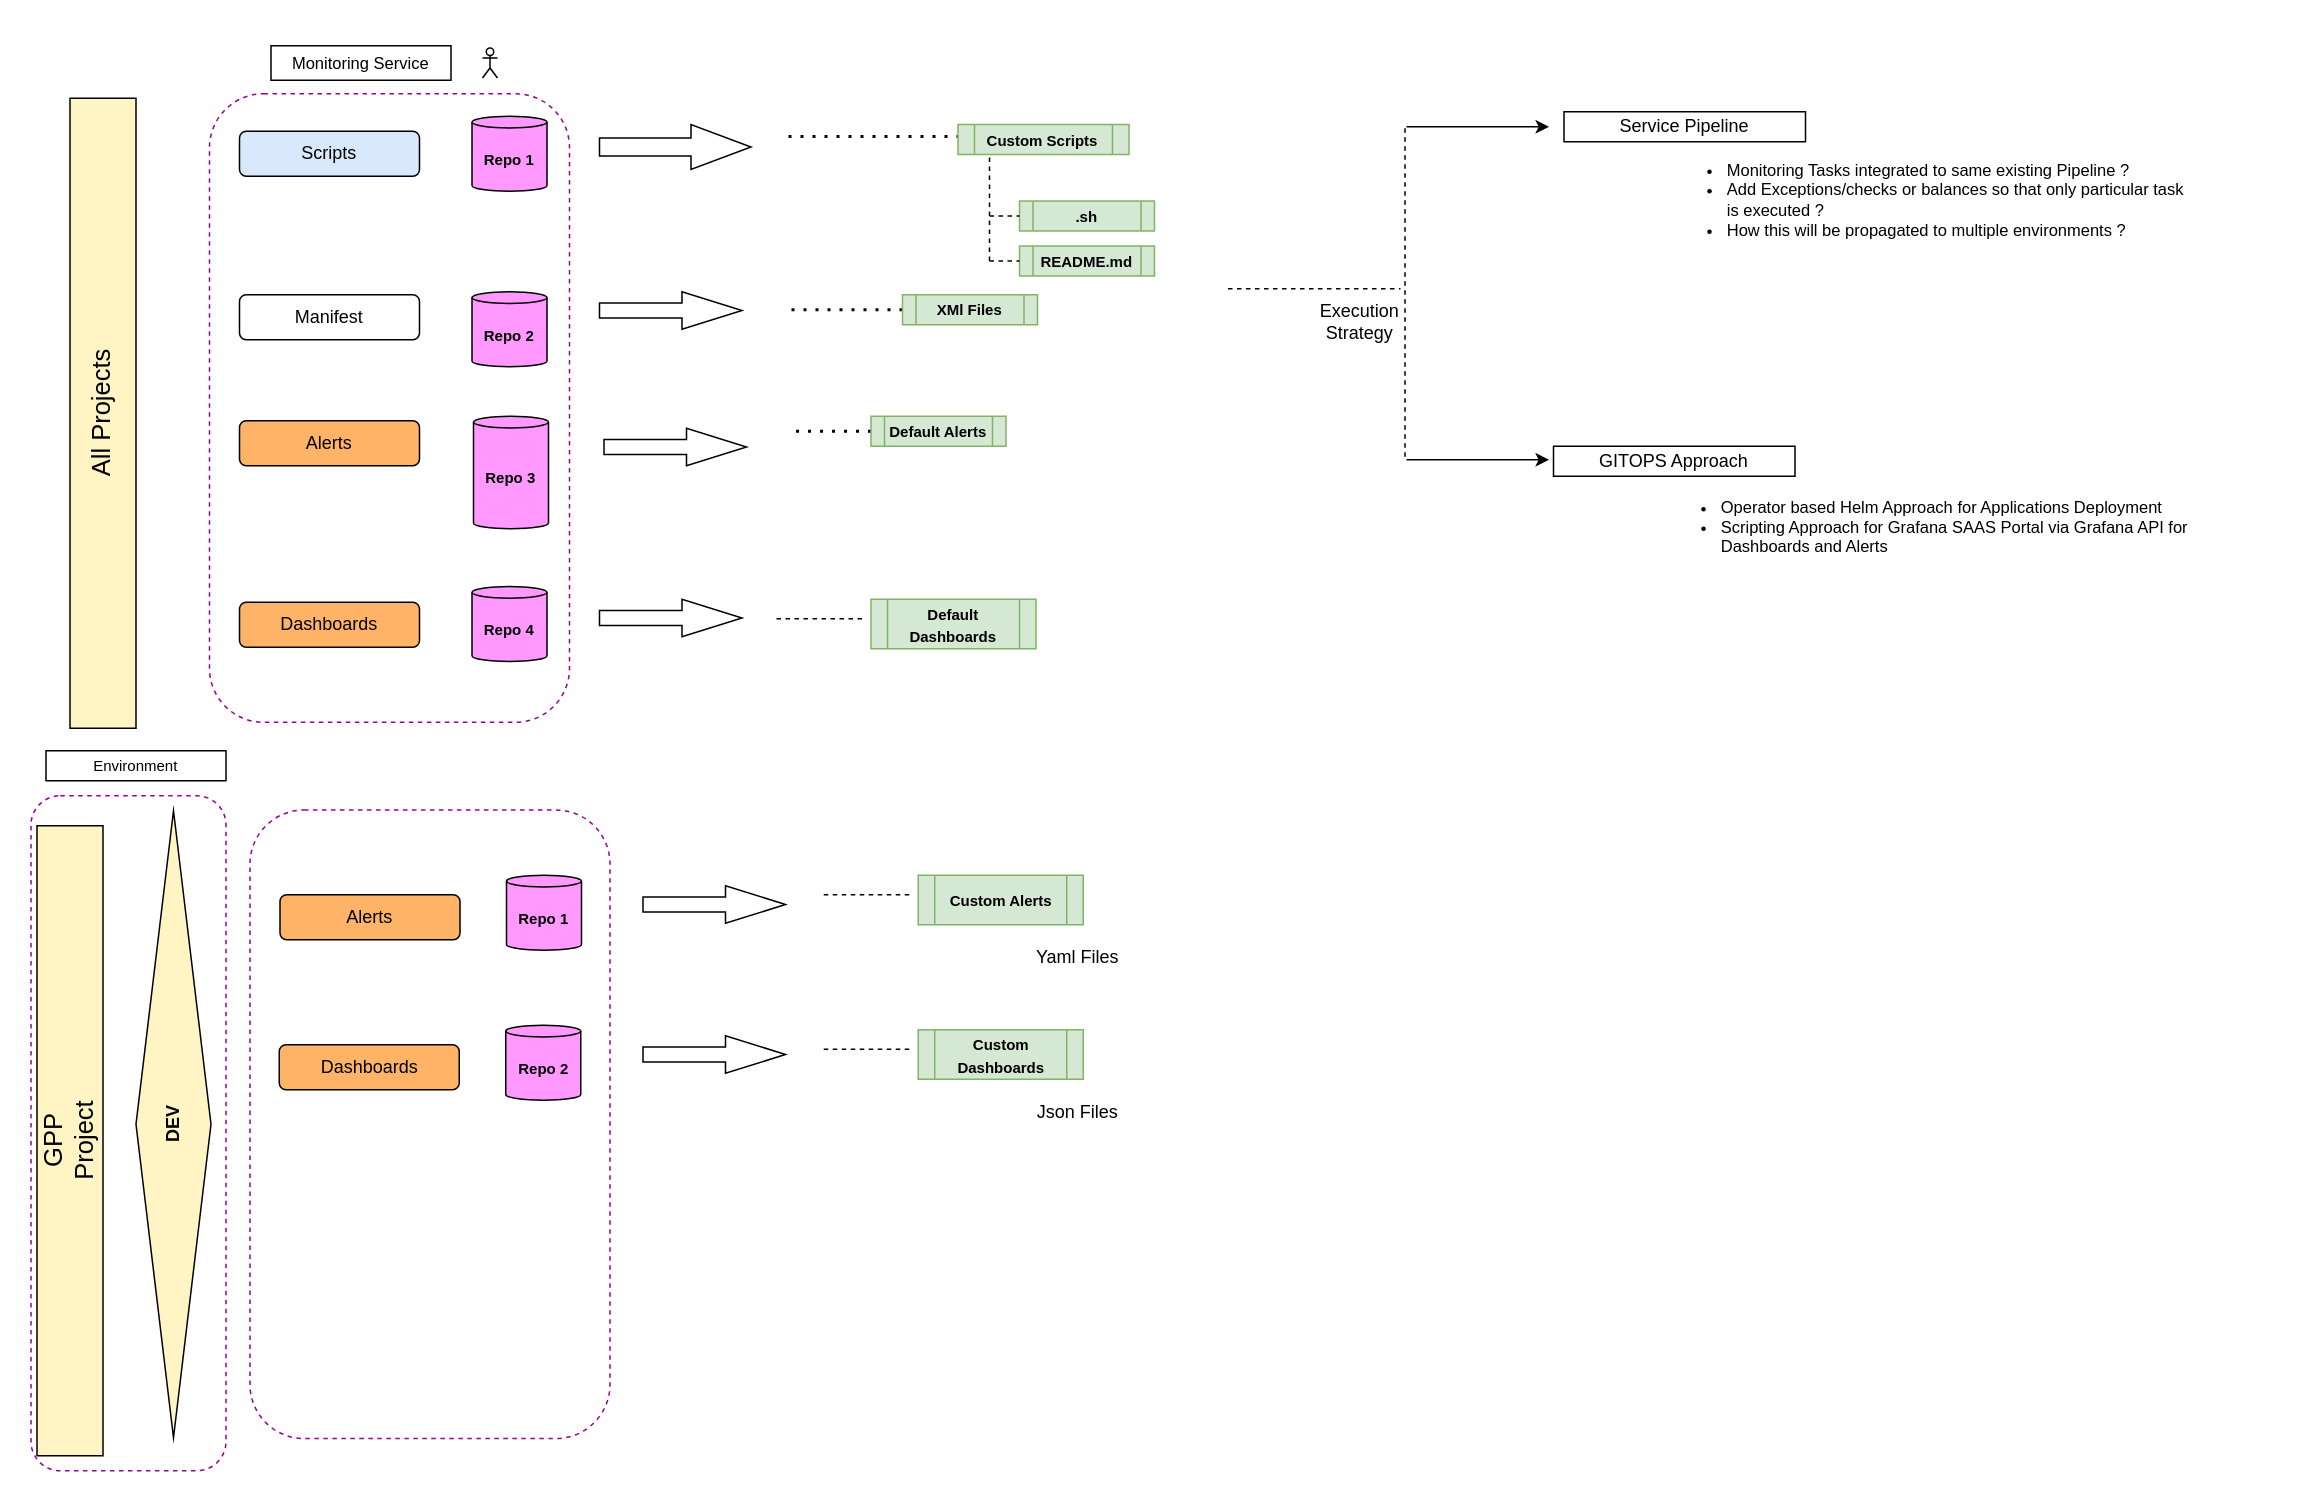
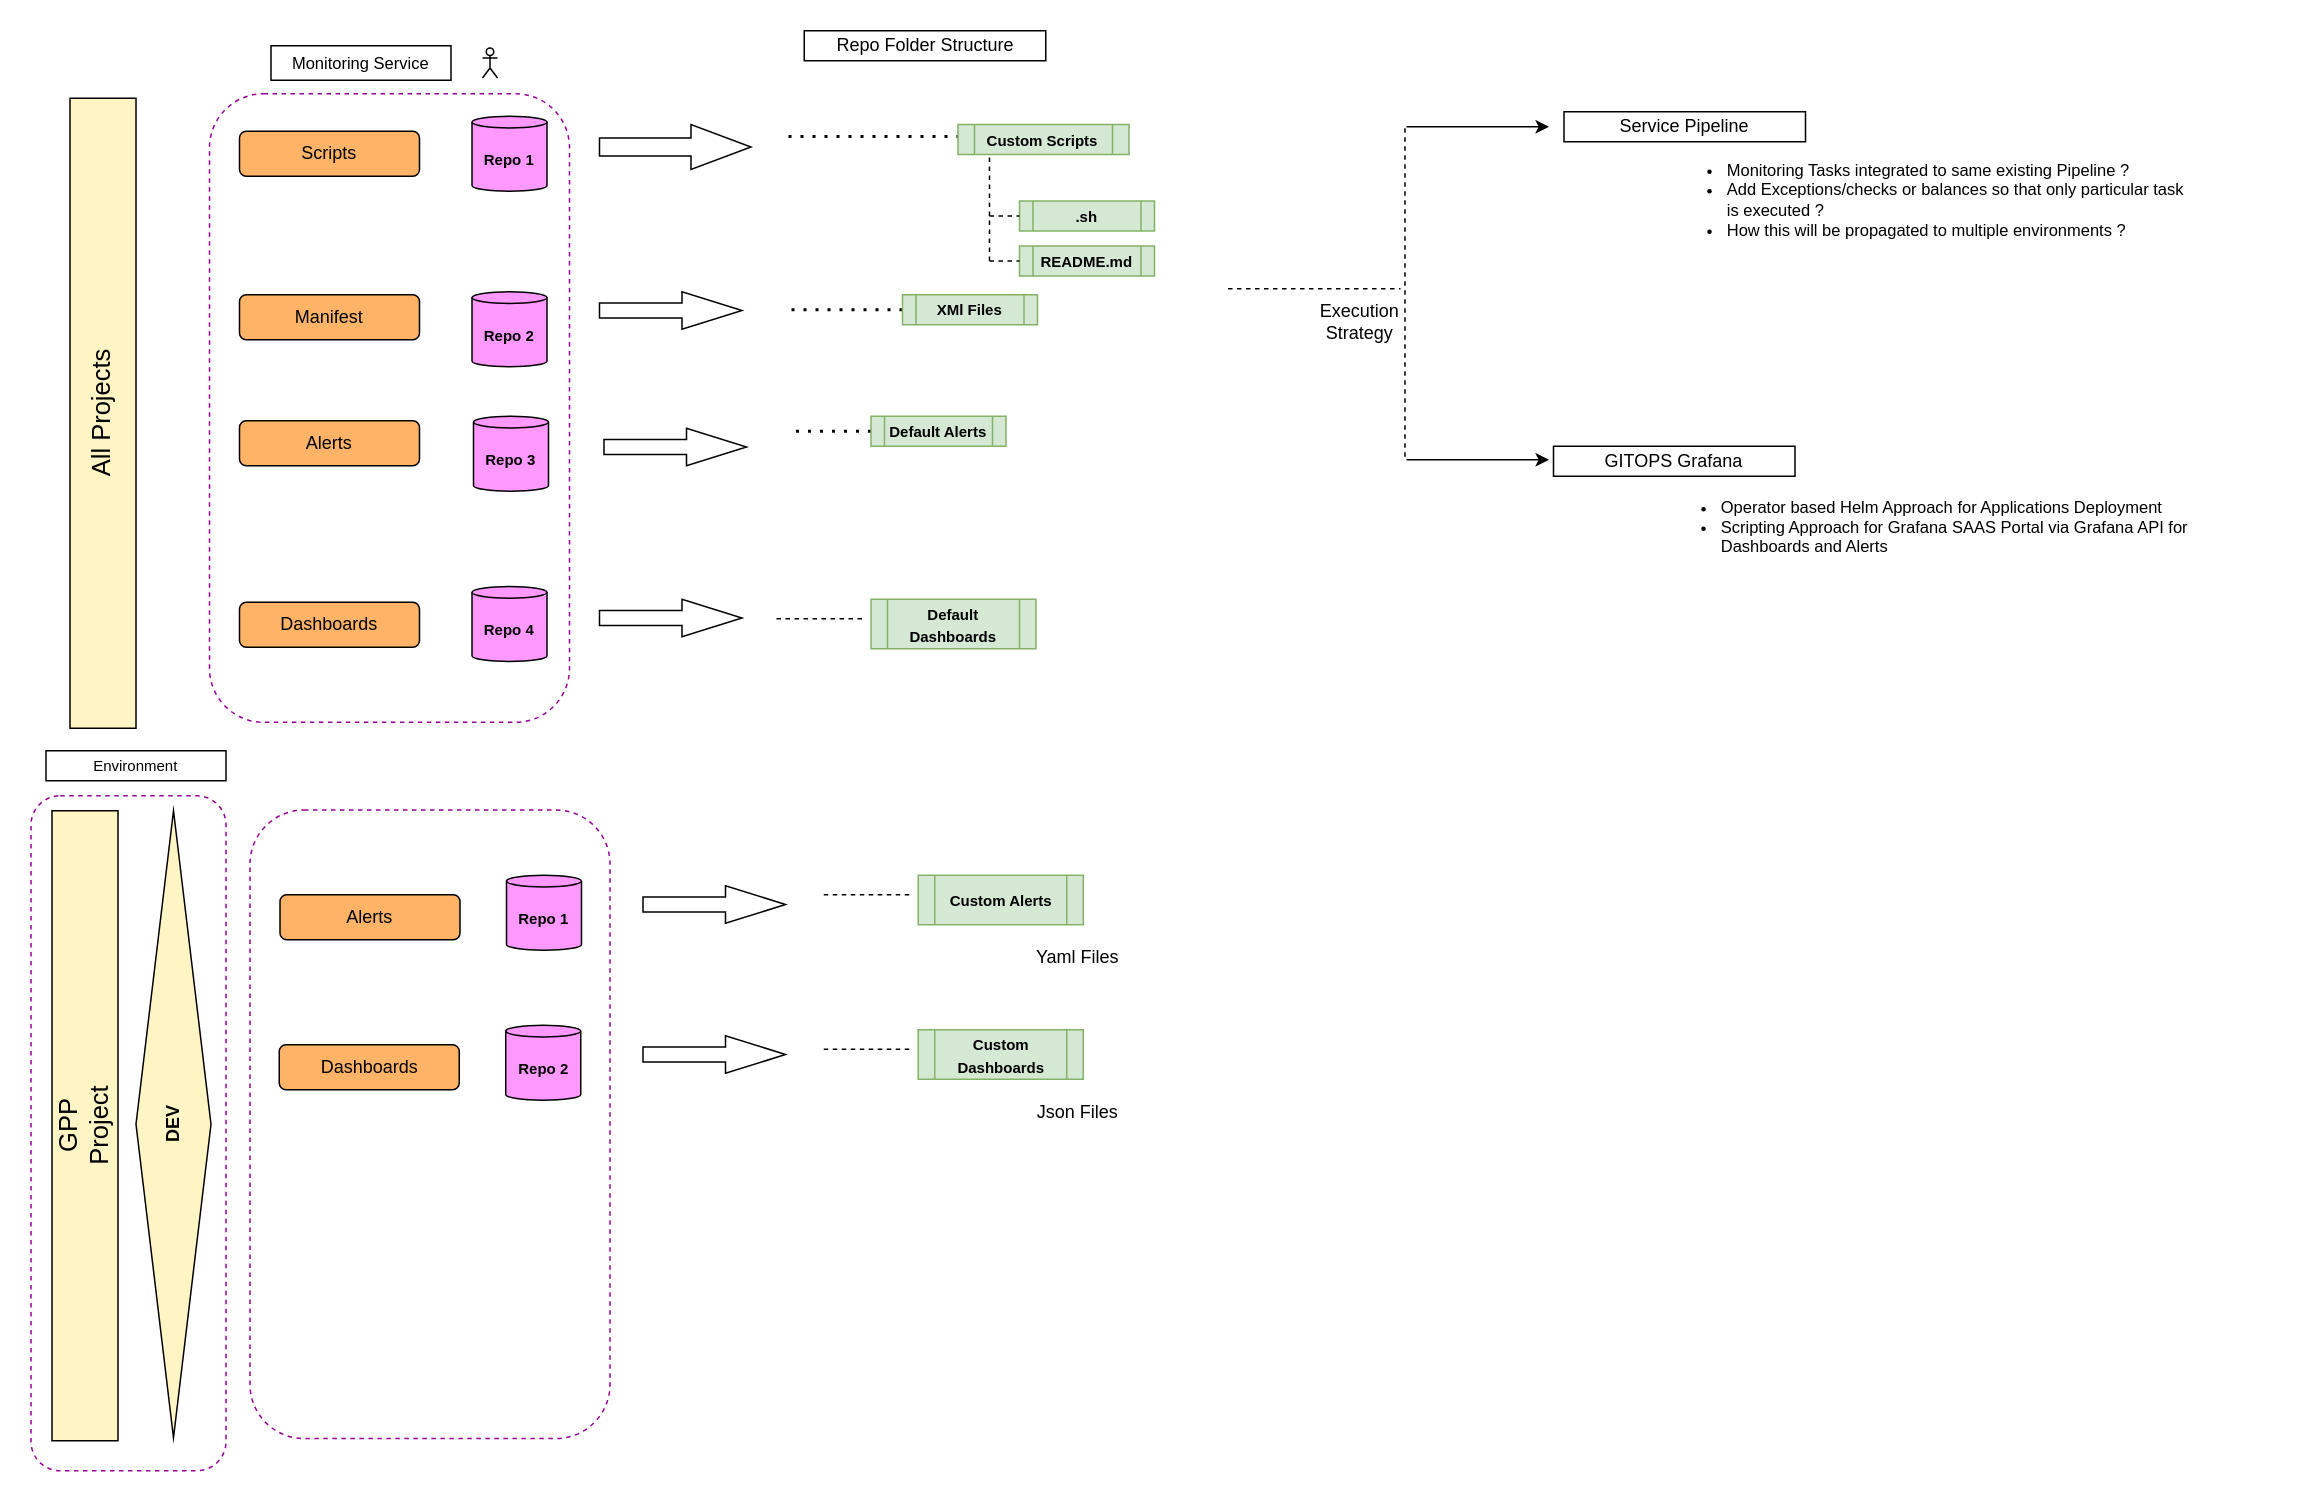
node "Repo Folder Structure": added
node "Scripts": fillcolor #dae8fc -> #ffb366
node "Manifest": fillcolor #ffffff -> #ffb366
node "GITOPS Approach": label "GITOPS Approach" -> "GITOPS Grafana"
node "Repo 3": size 75x113 -> 75x75
node "GPP Project": moved (70, 1141) -> (85, 1126)
